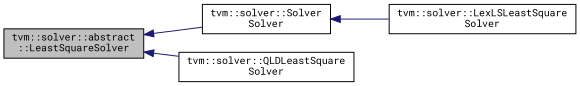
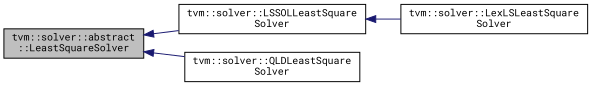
node "tvm::solver::Solver Solver": label "tvm::solver::Solver Solver" -> "tvm::solver::LSSOLLeastSquare Solver"
